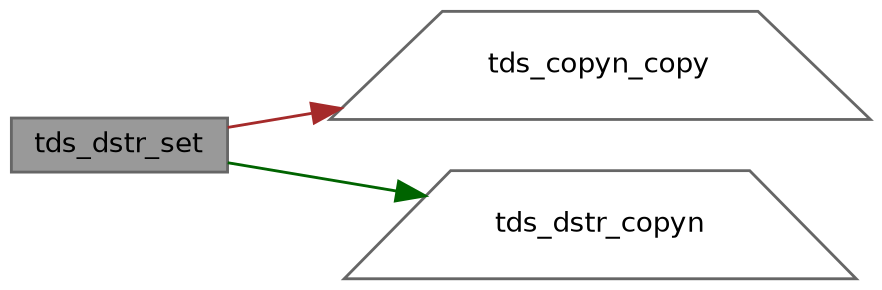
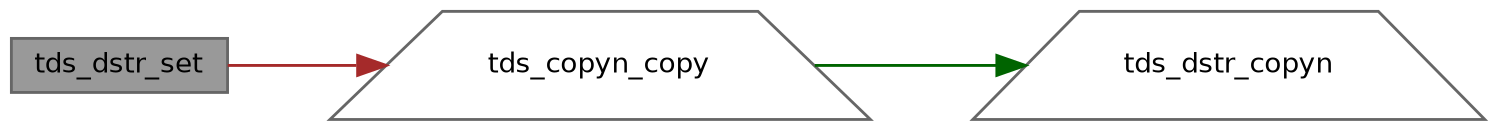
edge "tds_dstr_set" -> "tds_dstr_copyn": now "tds_copyn_copy" -> "tds_dstr_copyn"
